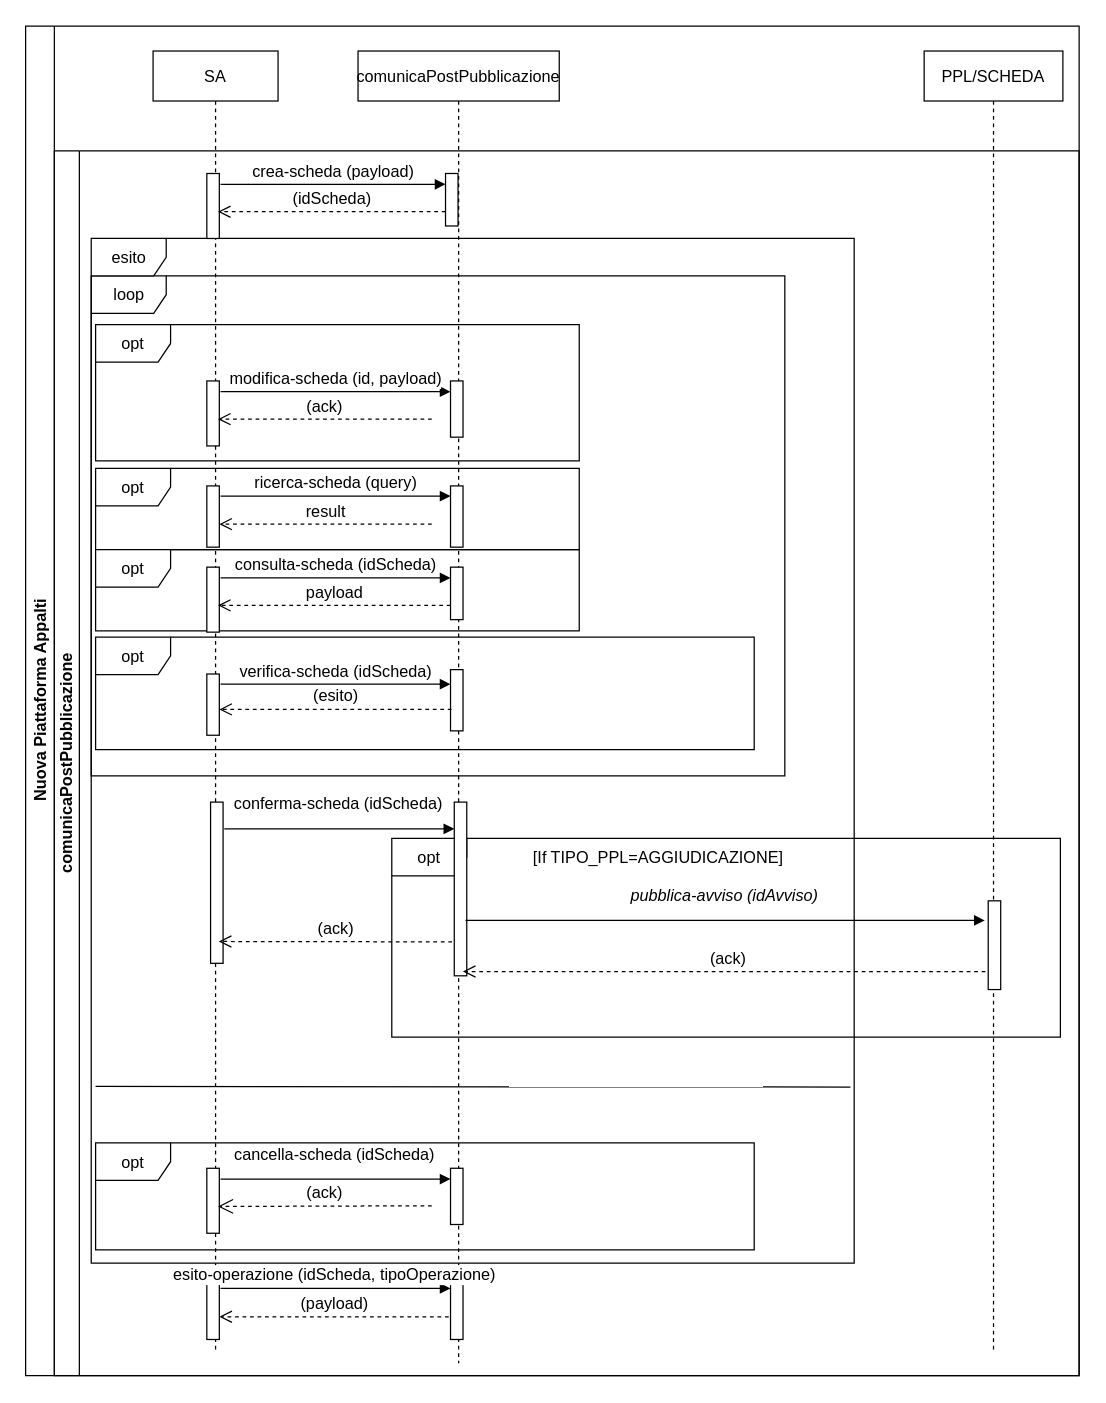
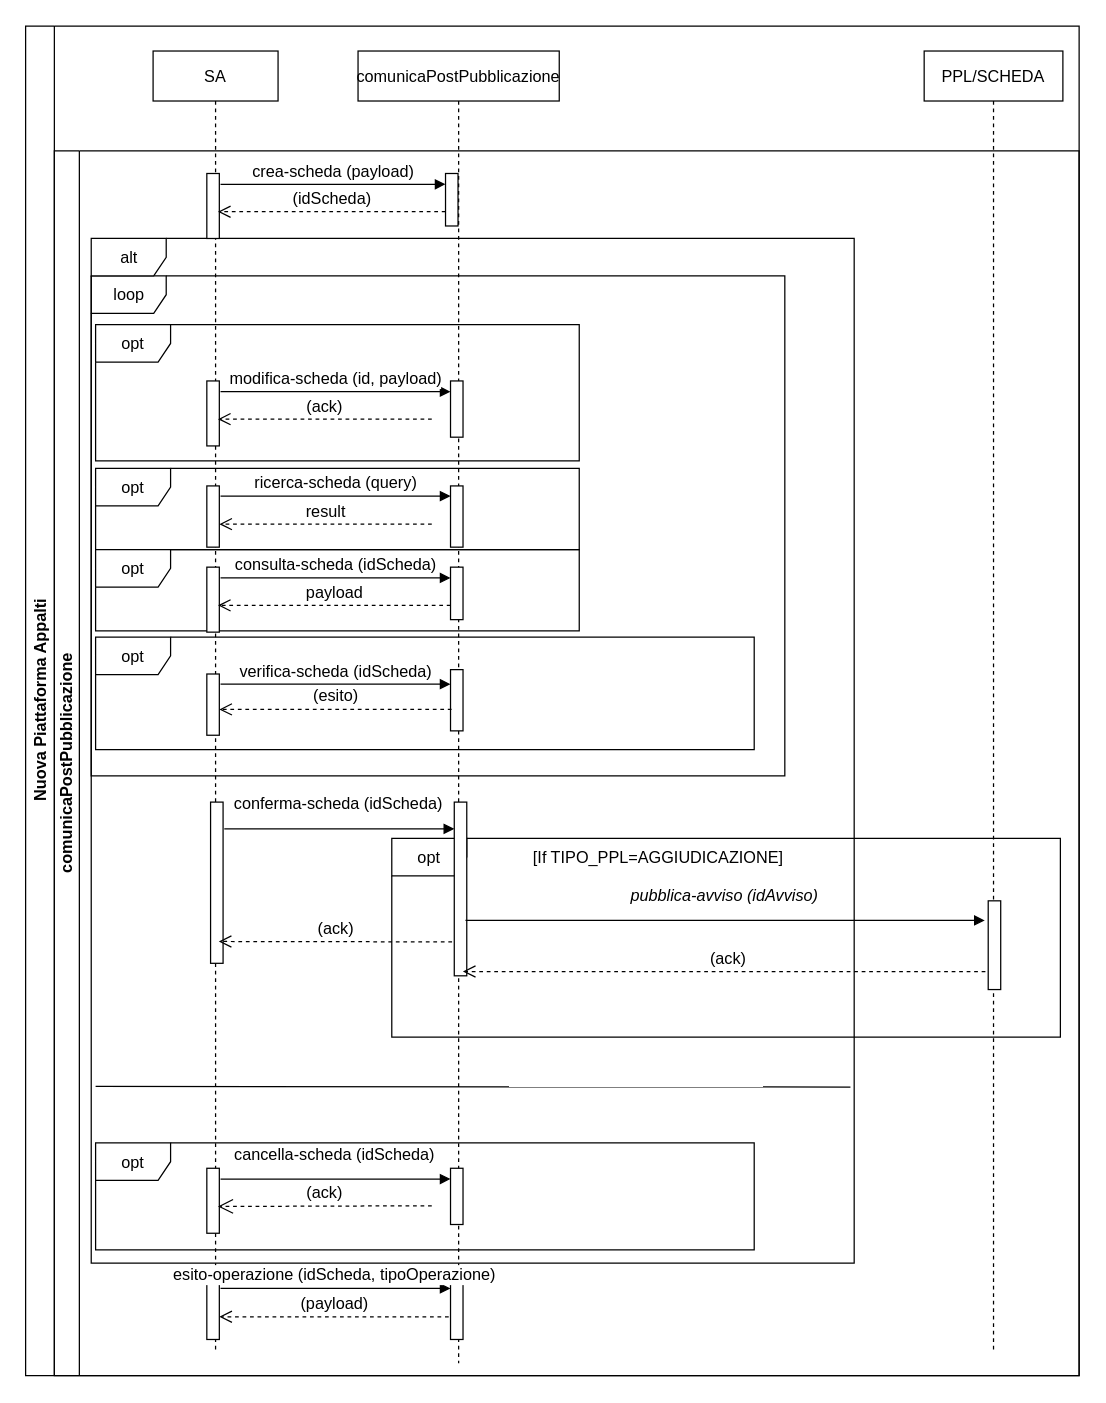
node "esito": label "esito" -> "alt"
